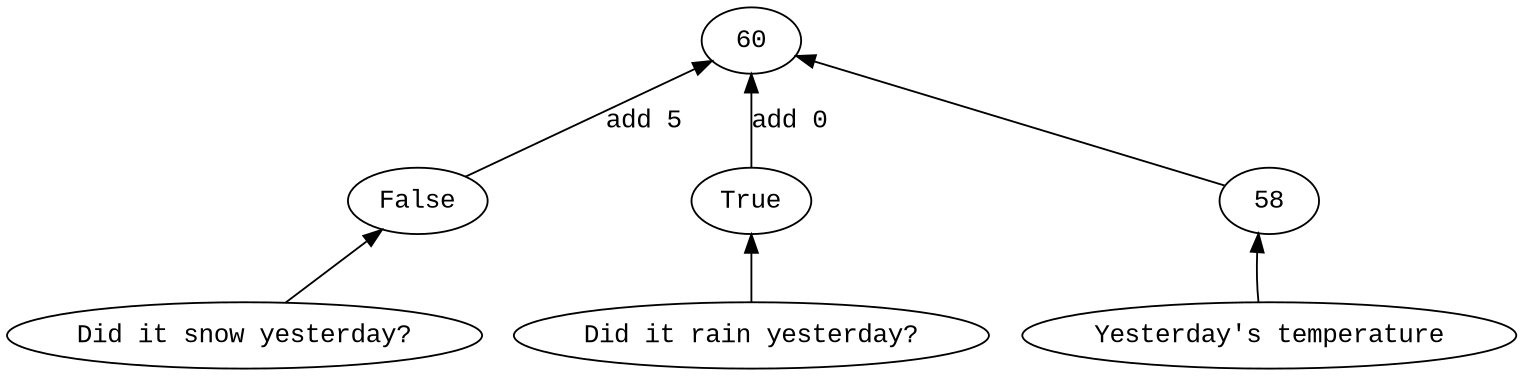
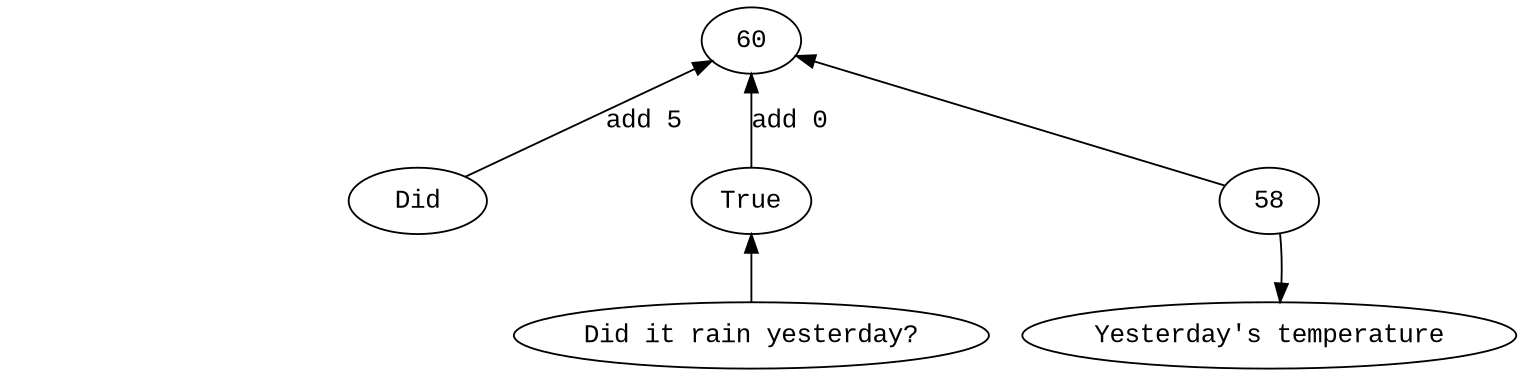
node "False": label "False" -> "Did"
edge "Yesterday's temperature" -> "58": reversed
node "Did it snow yesterday?": removed
